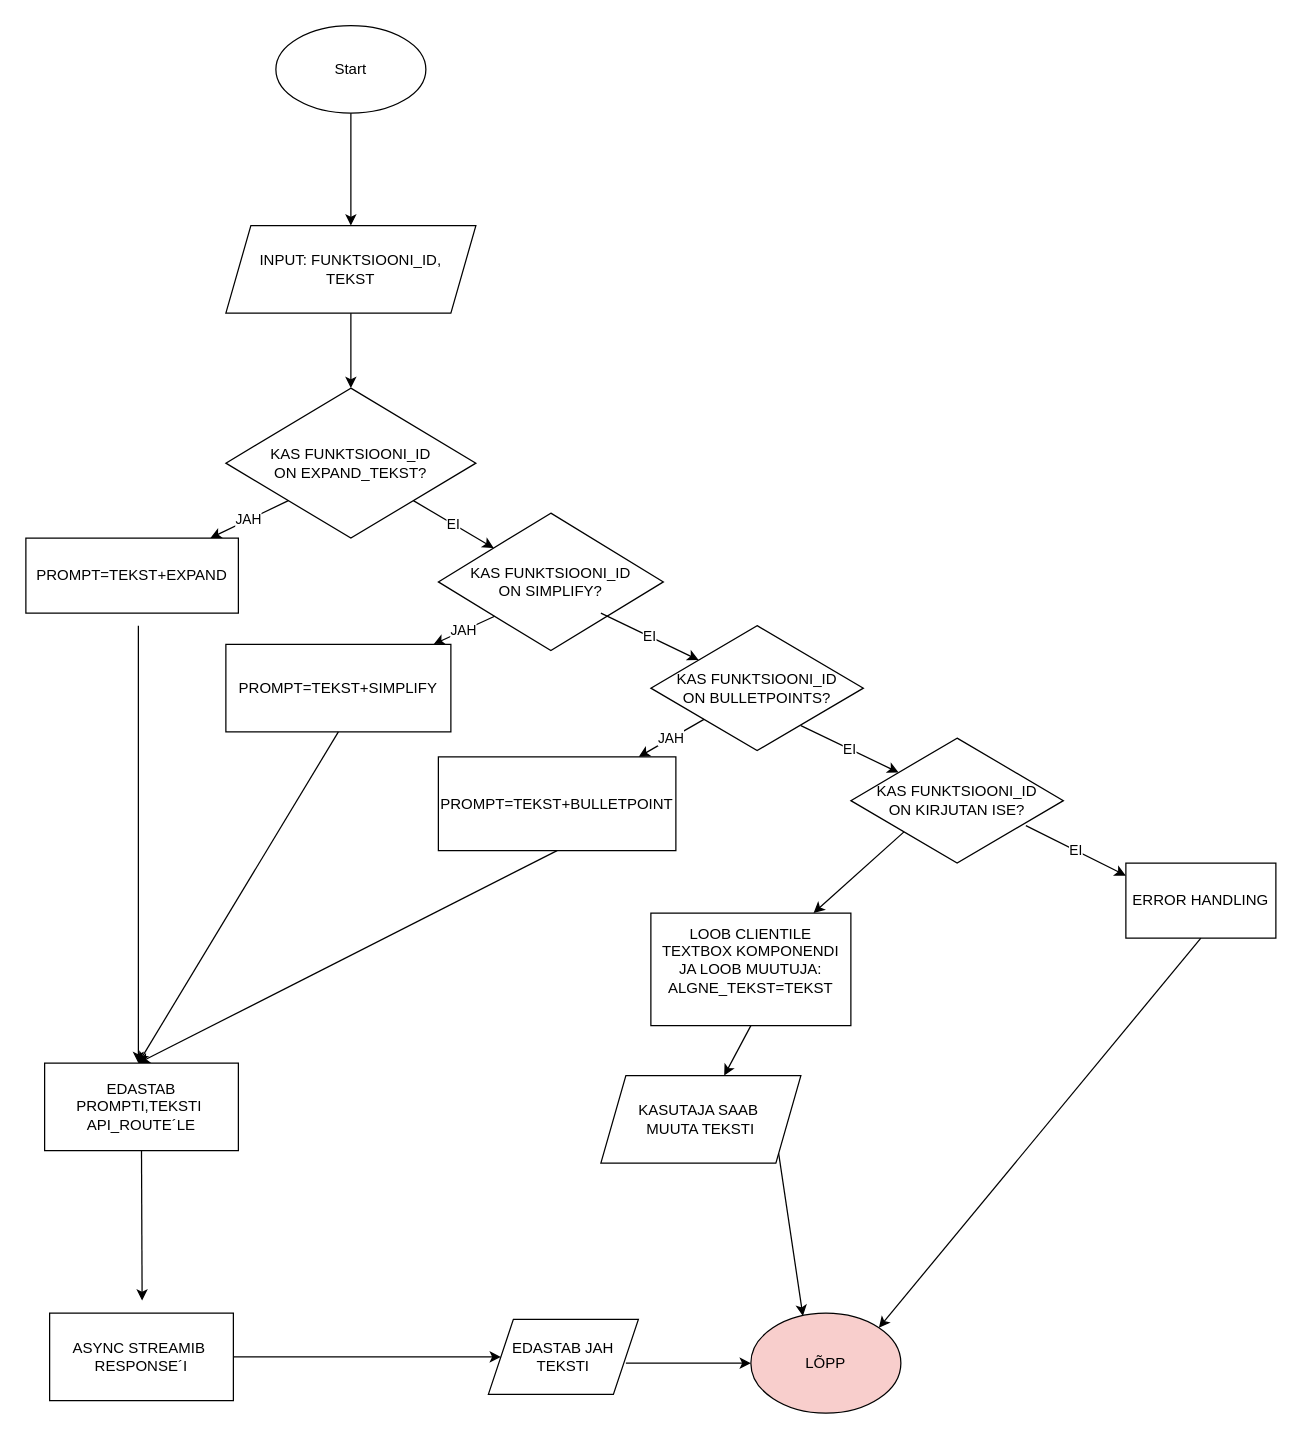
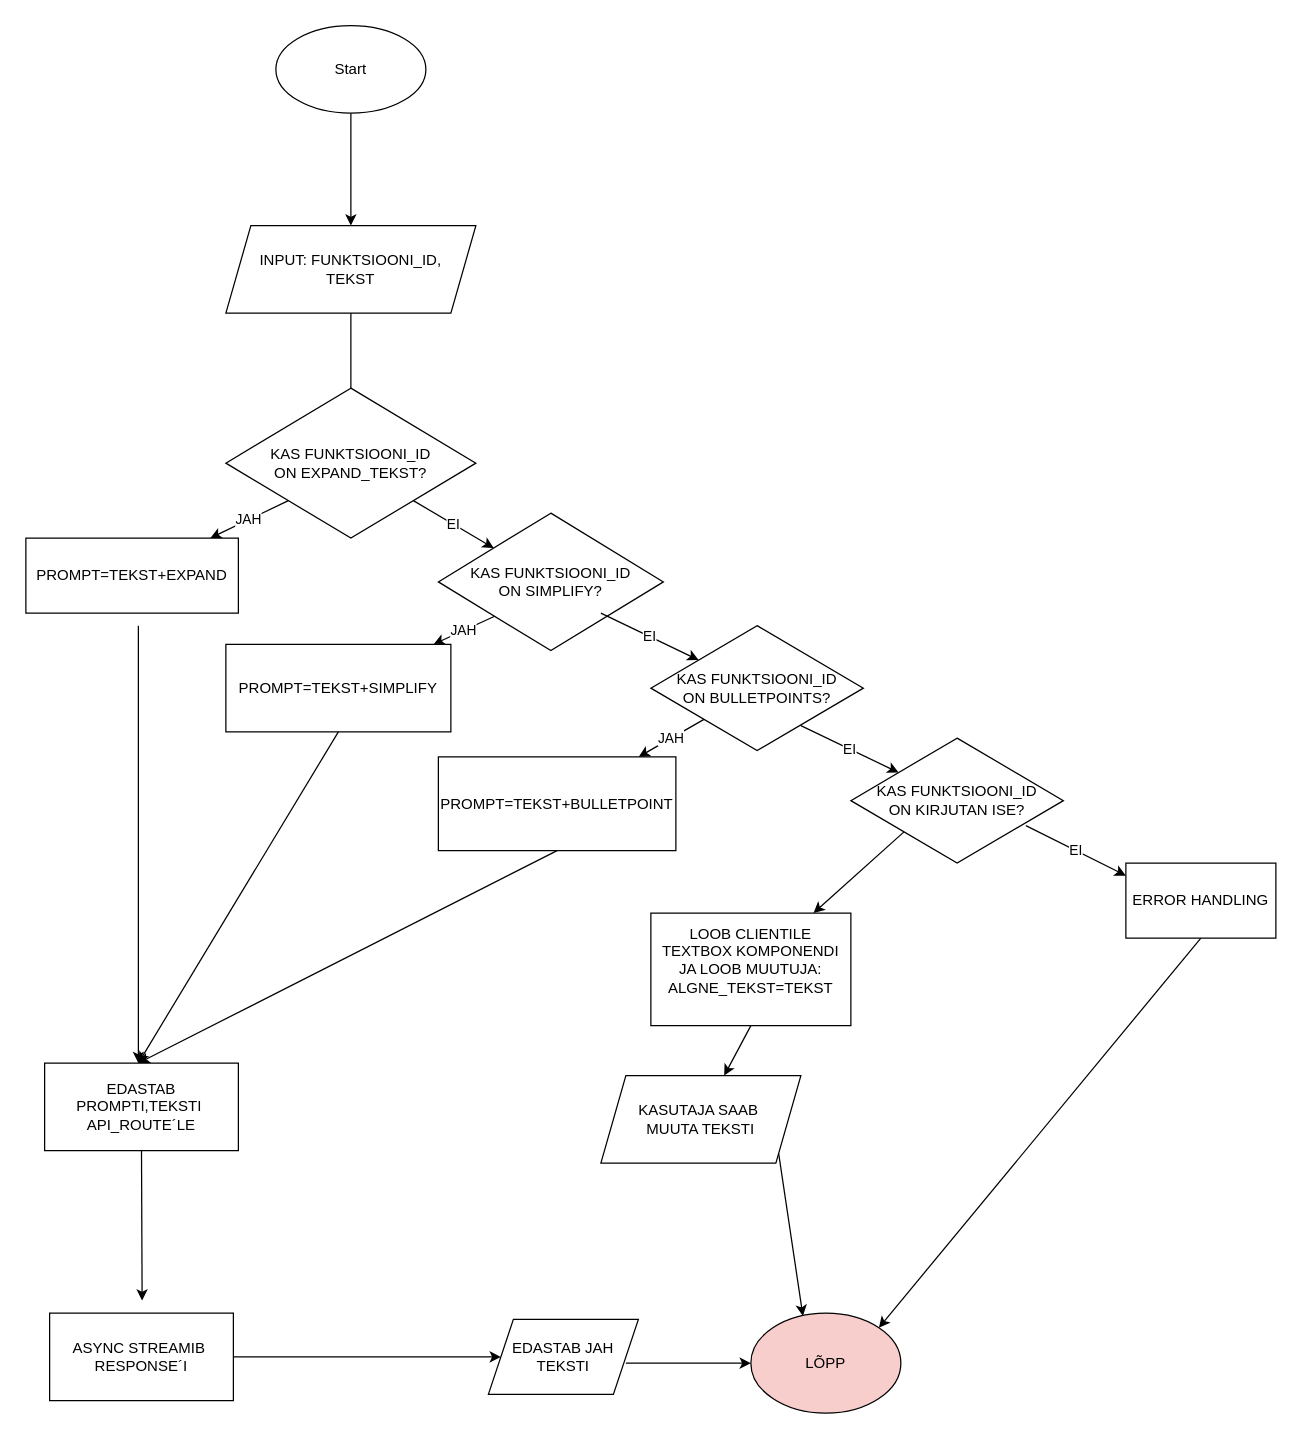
edge "INPUT: FUNKTSIOONI_ID, TEKST" -> "KAS FUNKTSIOONI_ID ON EXPAND_TEKST?": arrowhead classic -> none
